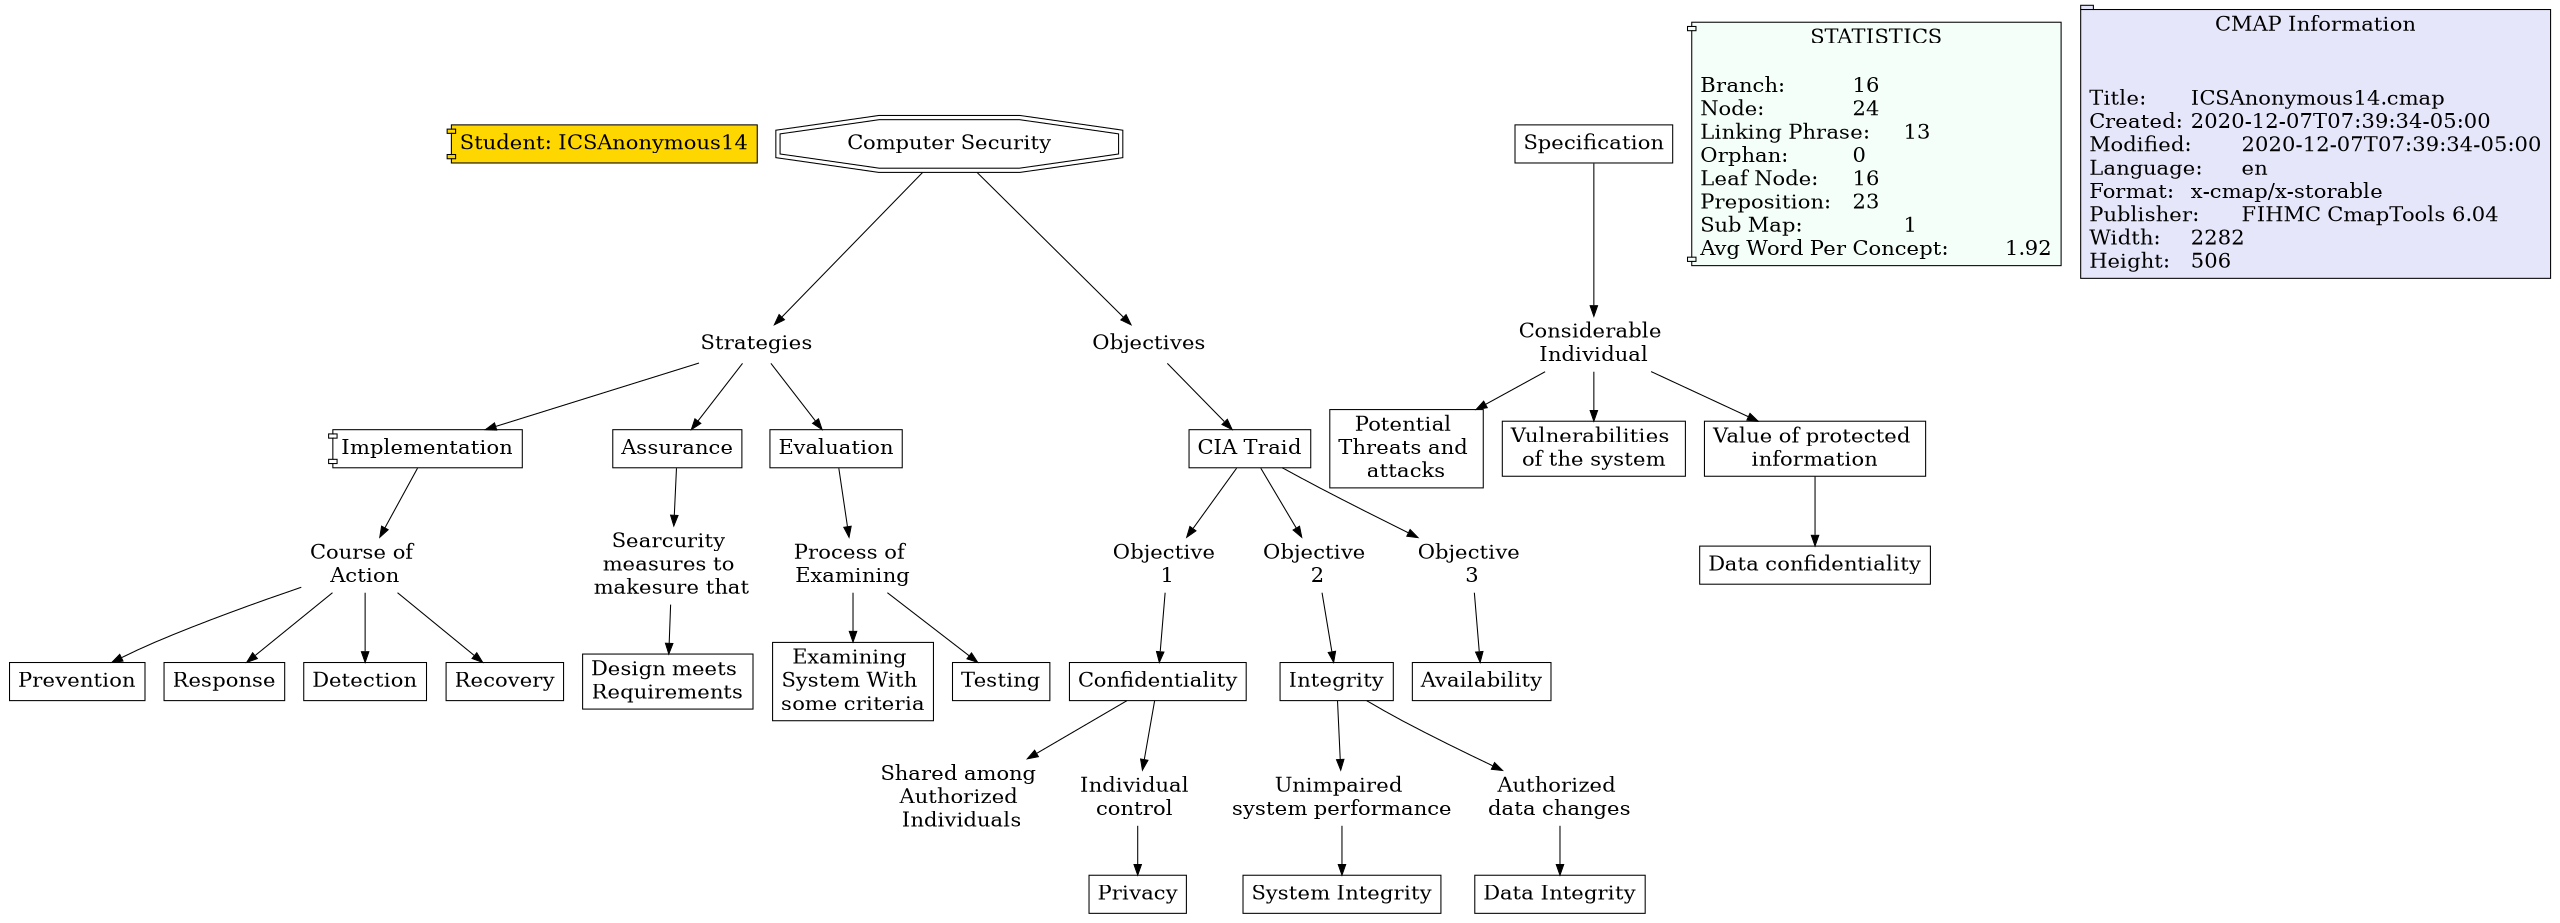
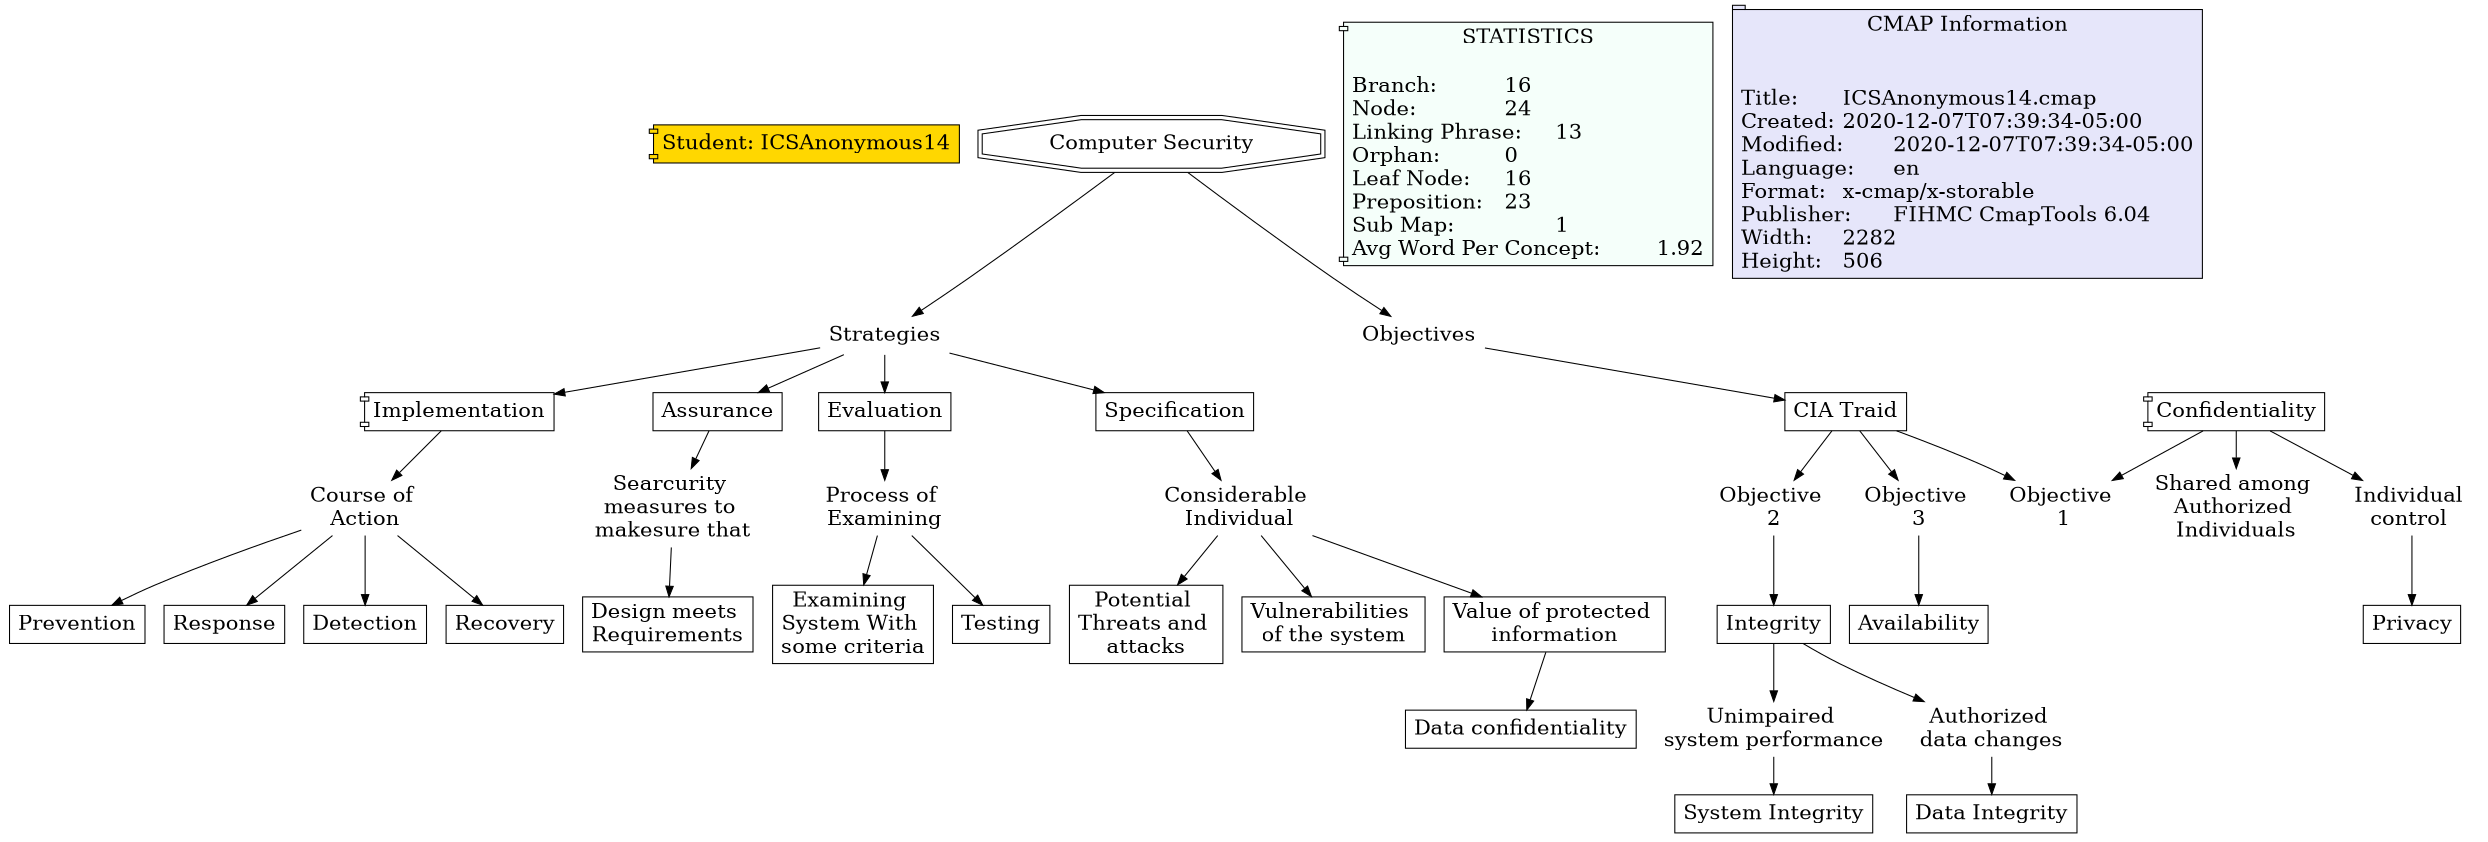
edge "Strategies" -> "Specification": added
edge "Objective 1" -> "Confidentiality": reversed
node "Confidentiality": shape box -> component
